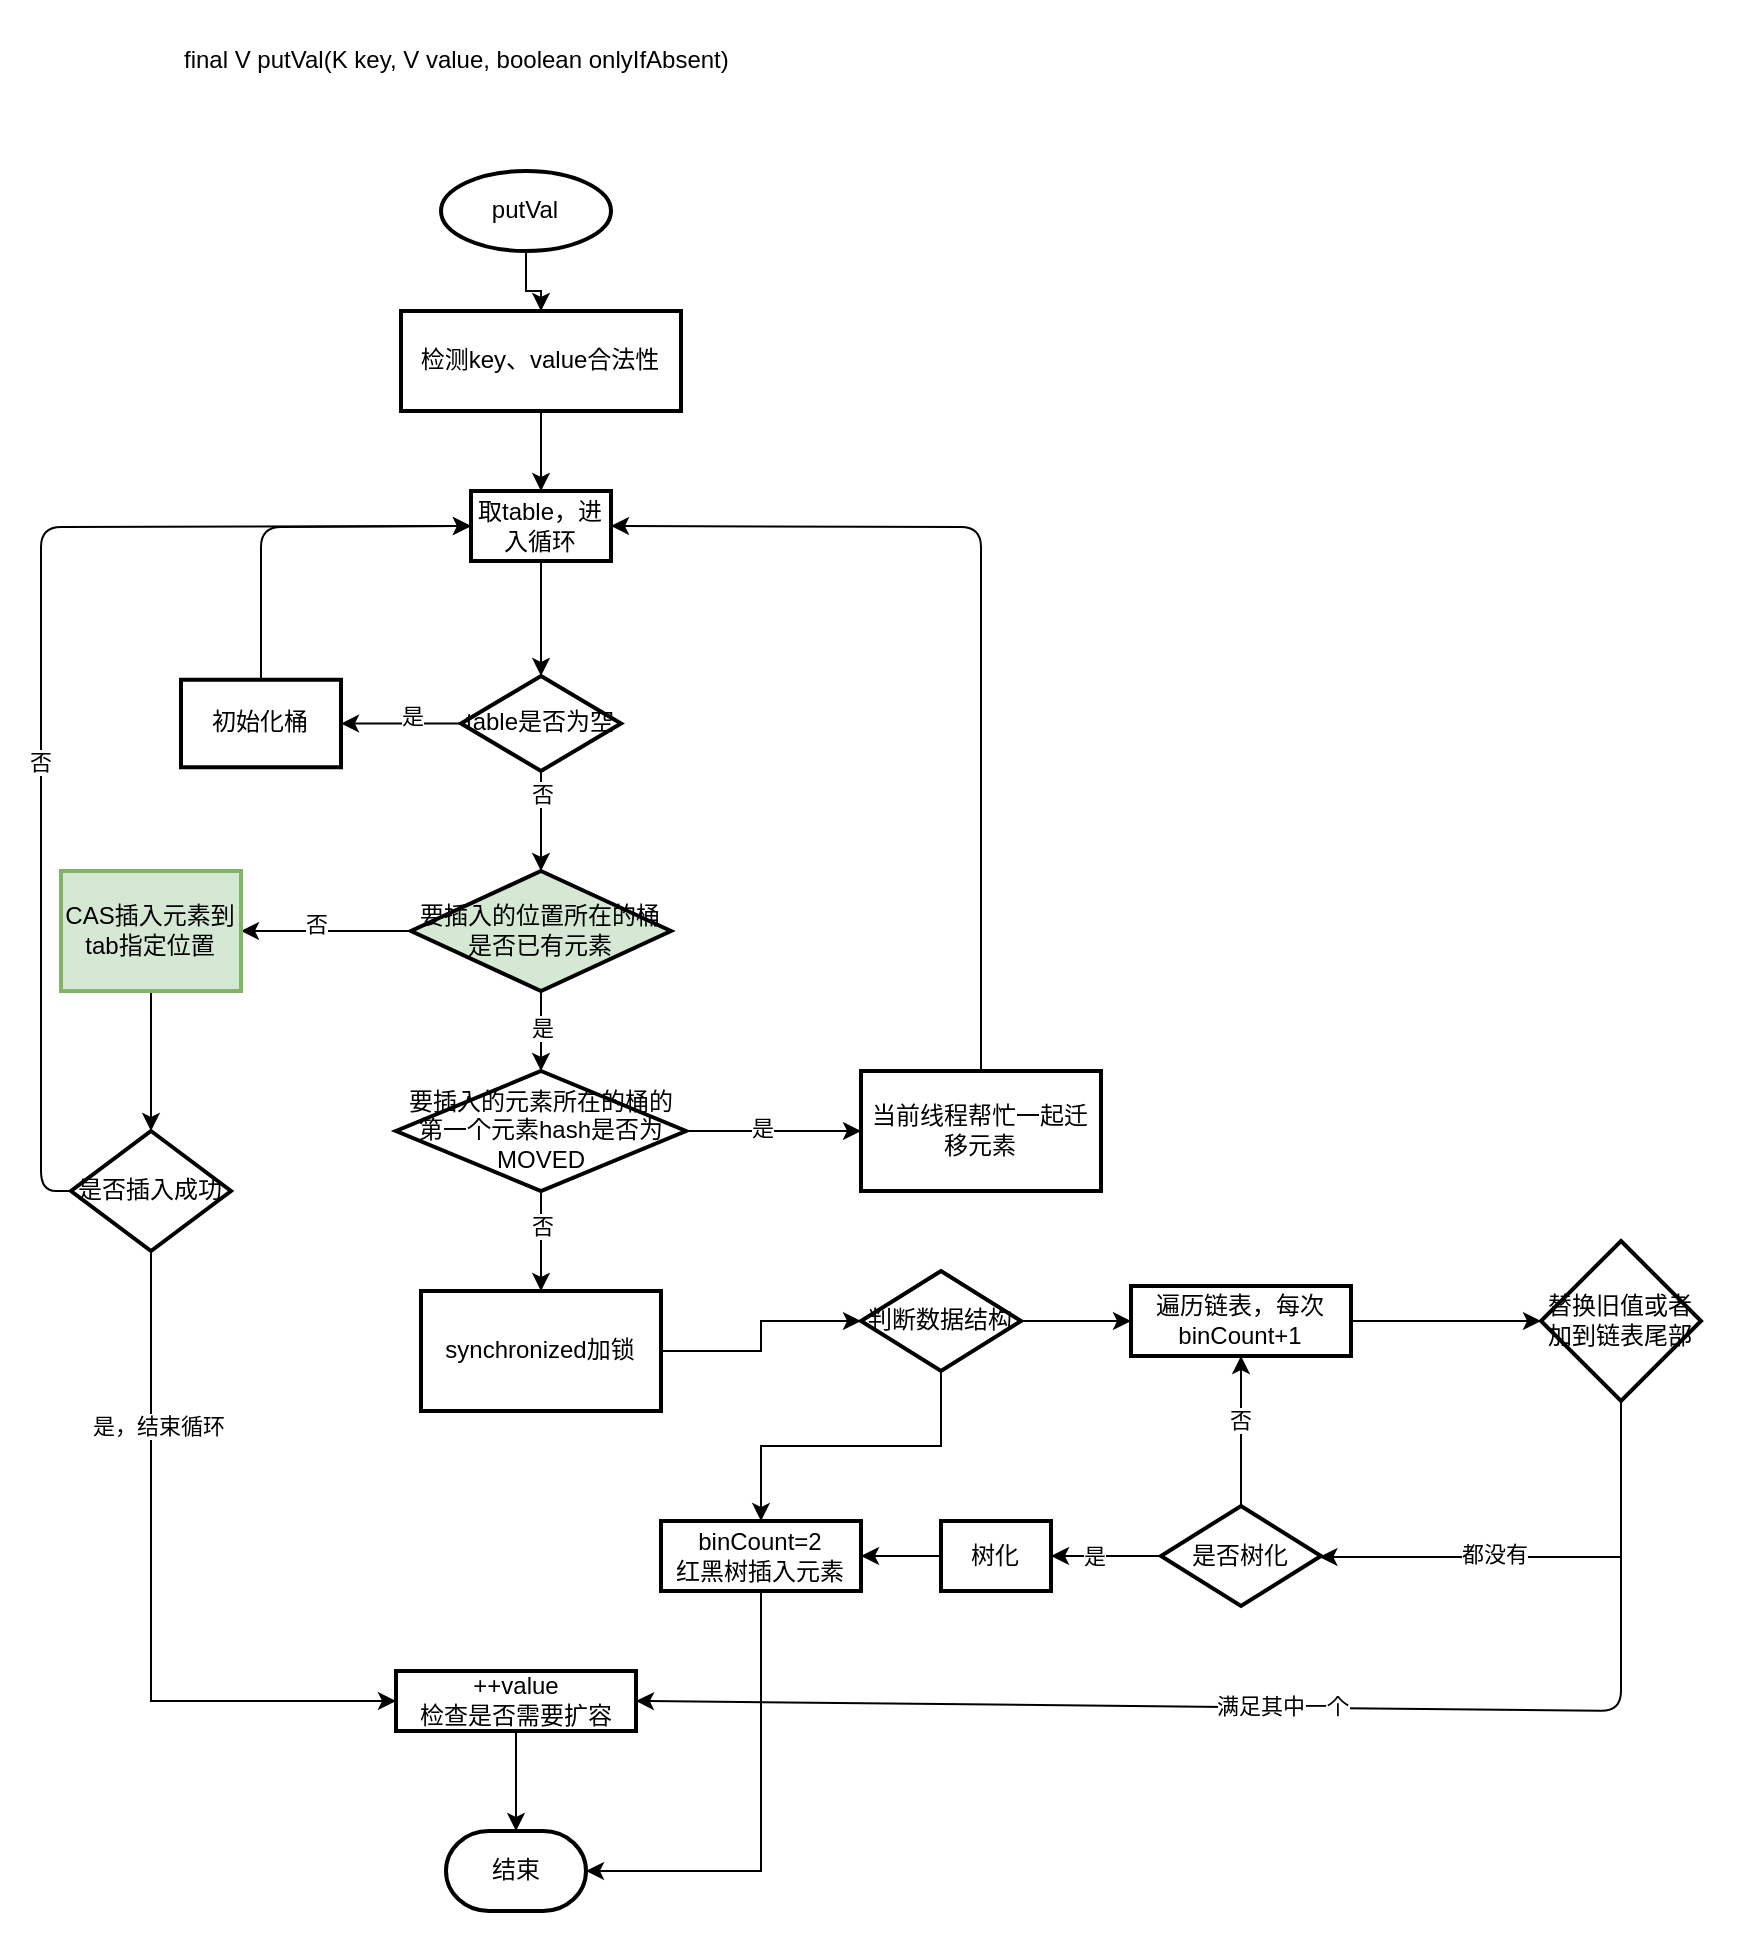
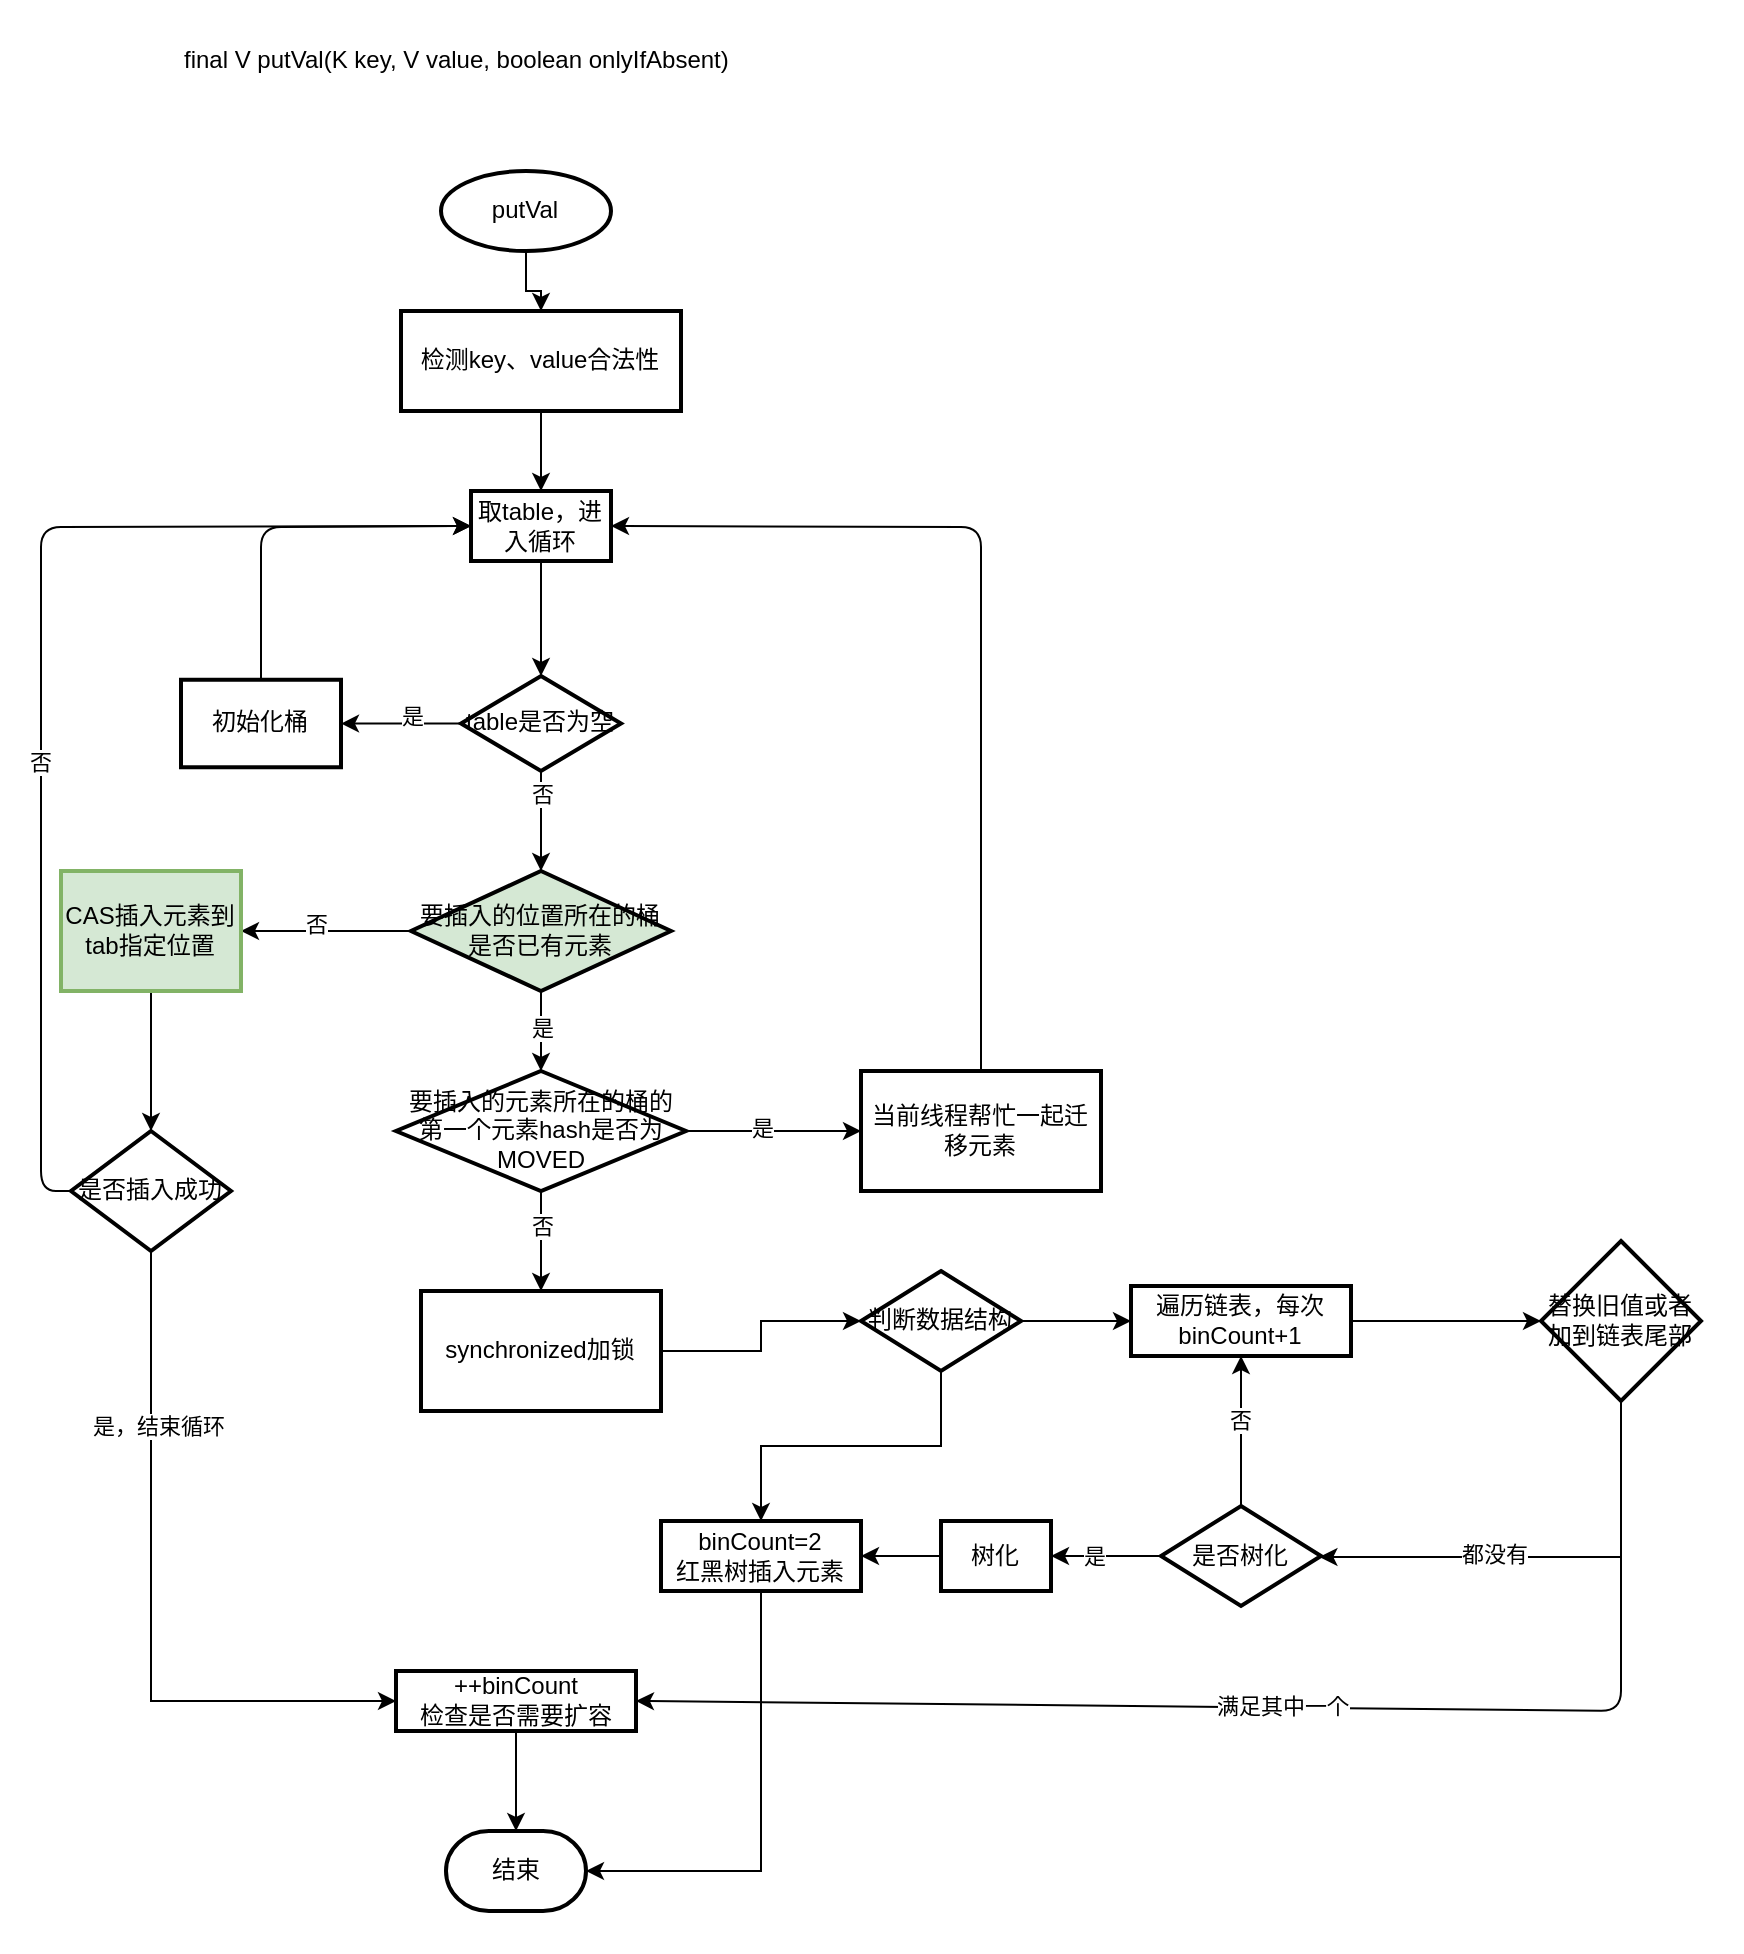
node "++value 检查是否需要扩容": label "++value 检查是否需要扩容" -> "++binCount 检查是否需要扩容"
